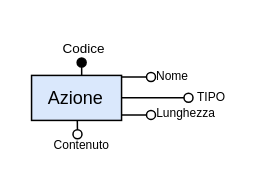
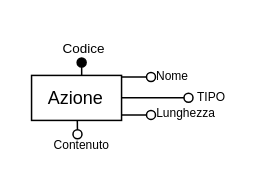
node "Azione": fillcolor #dae8fc -> #ffffff
